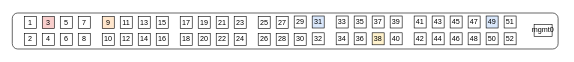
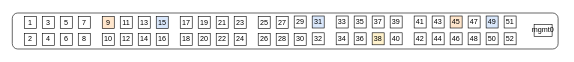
node "45": fillcolor #ffffff -> #ffe6cc
node "3": fillcolor #f8cecc -> #ffffff
node "15": fillcolor #ffffff -> #dae8fc
